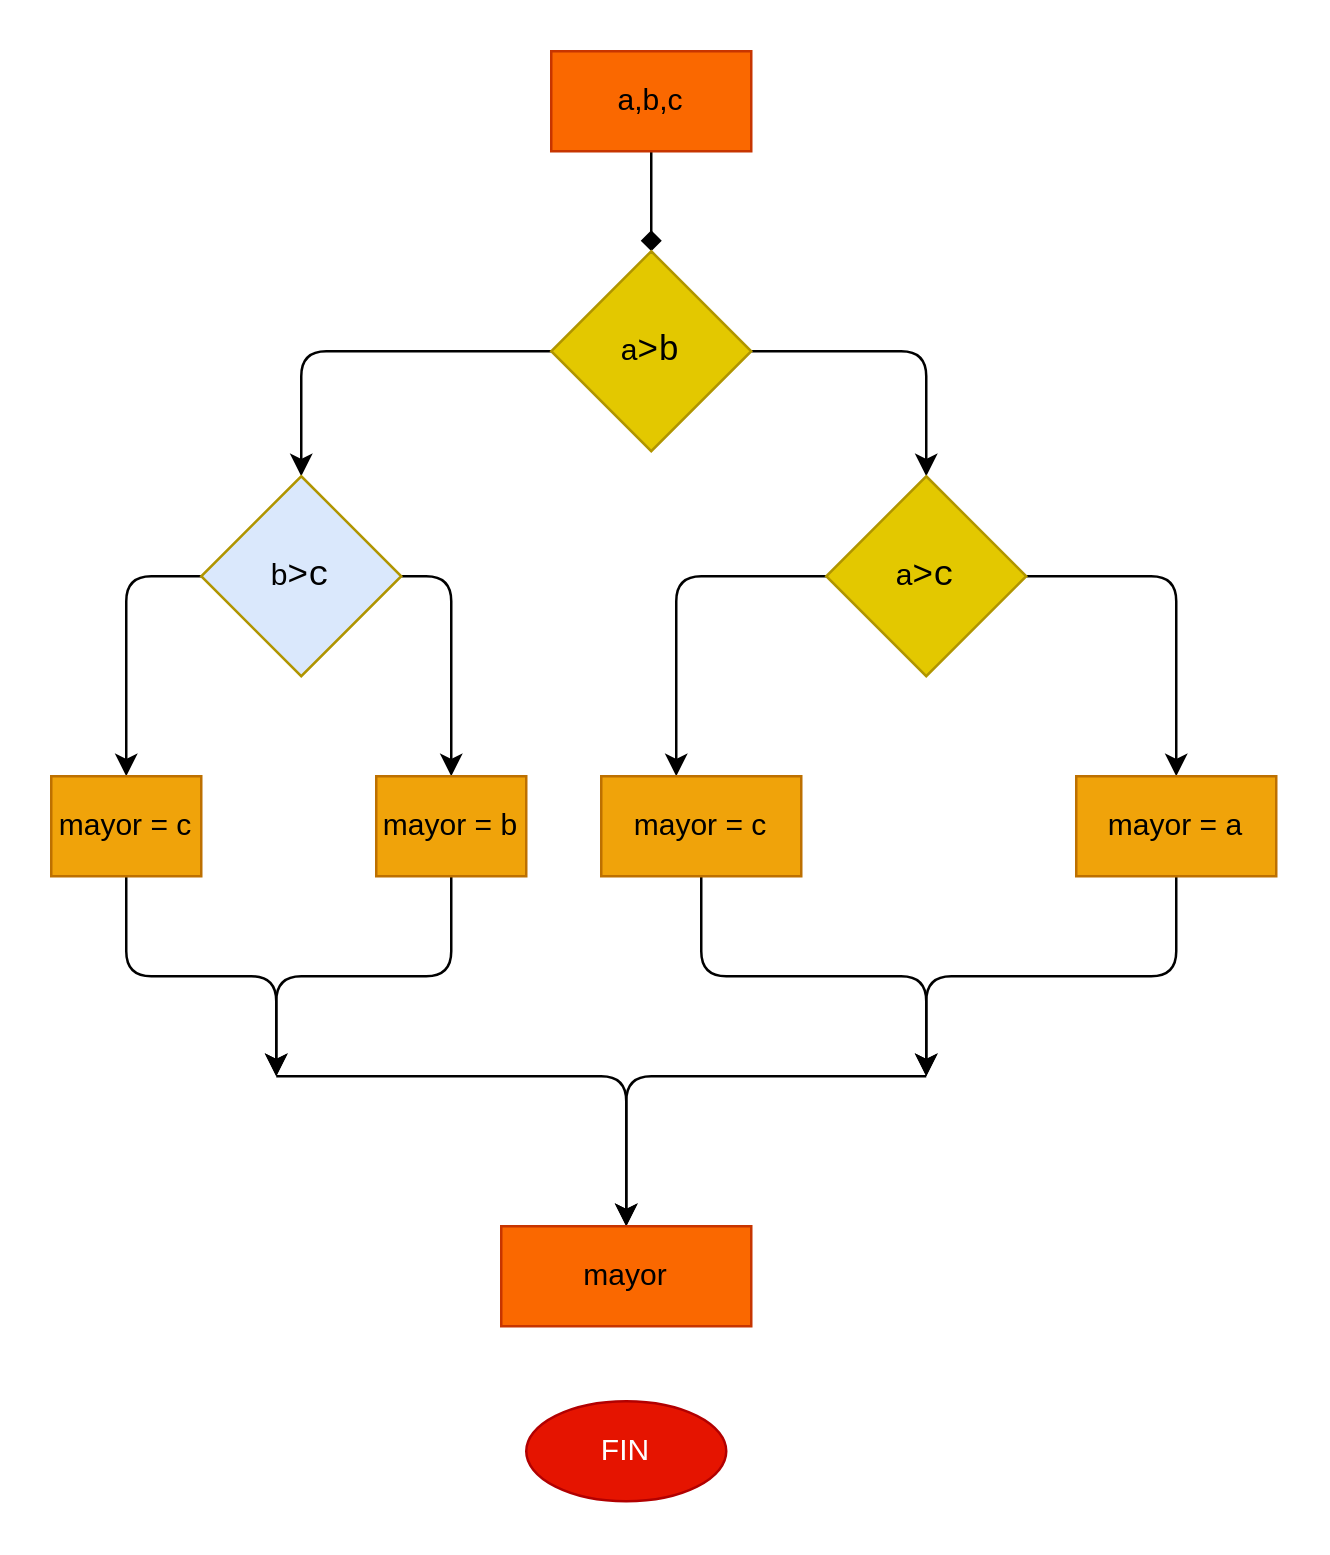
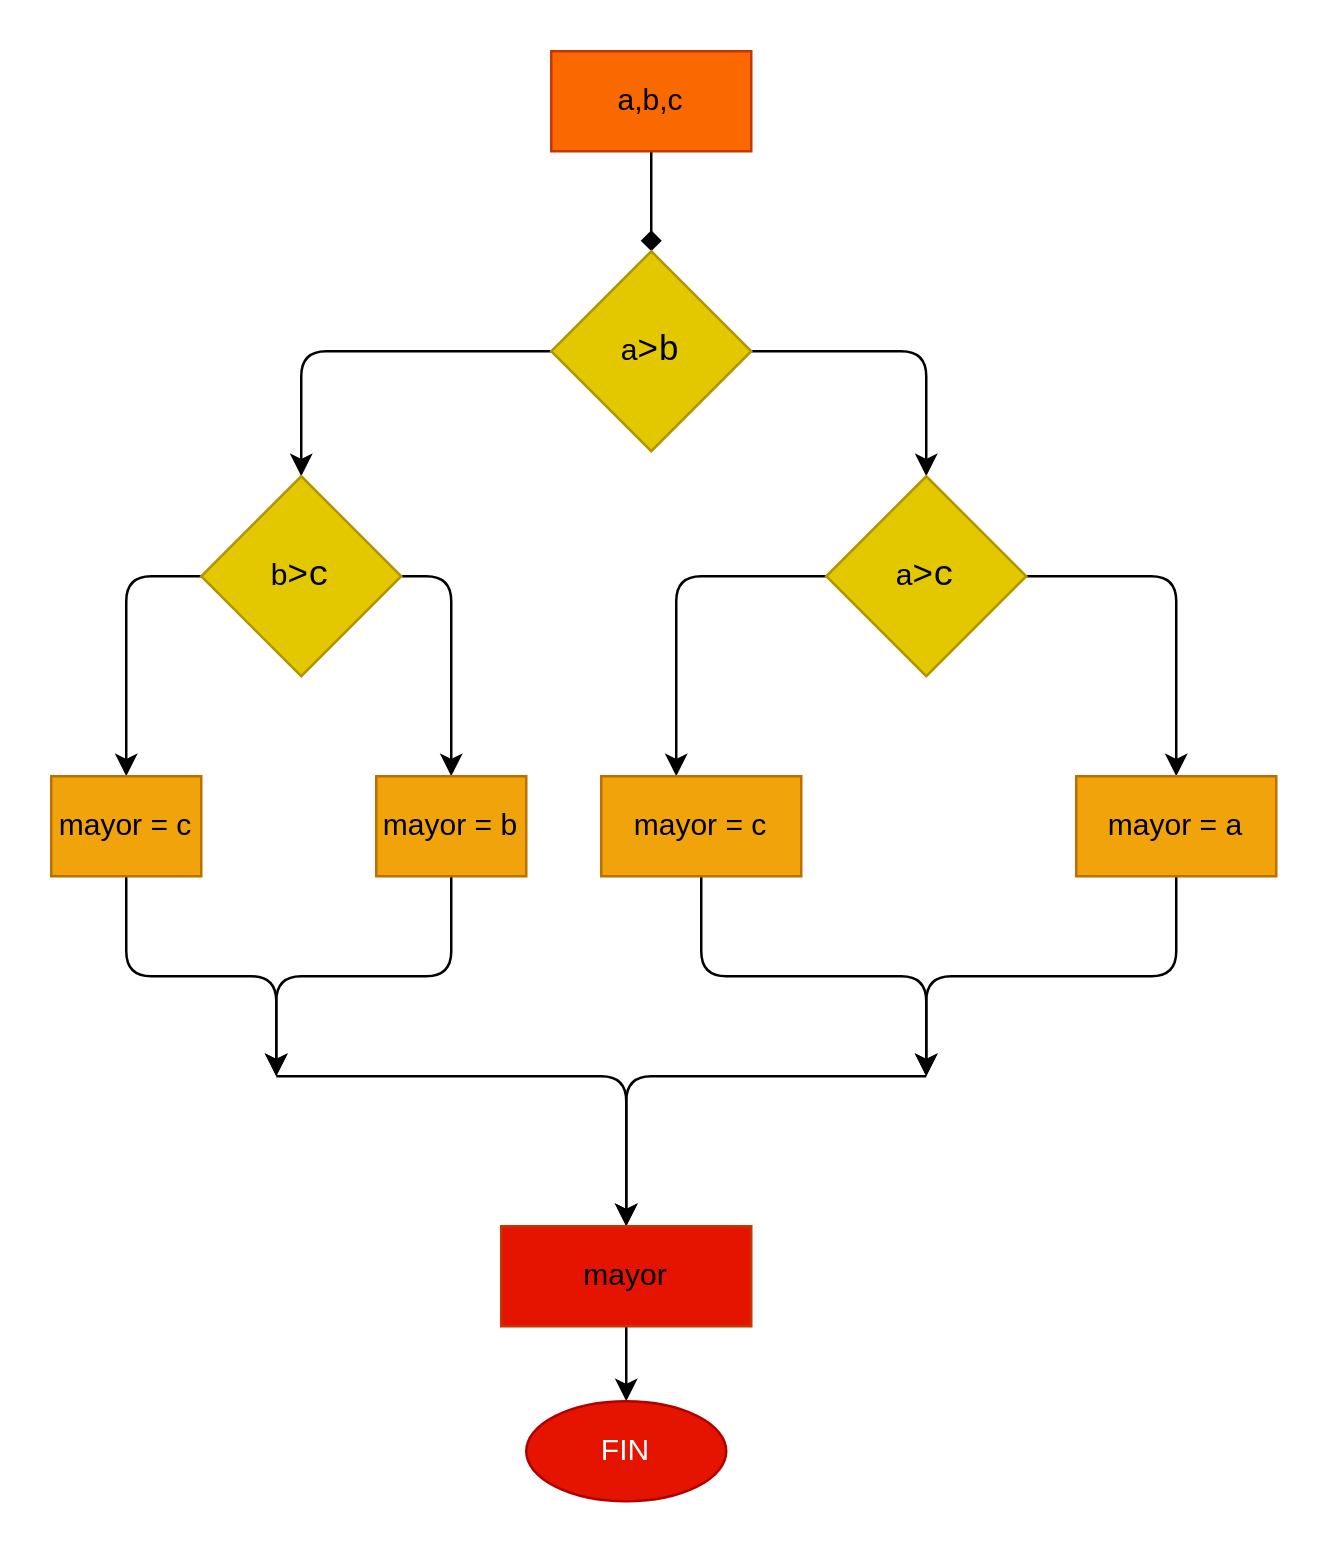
node "b>c": fillcolor #dae8fc -> #e3c800
node "mayor": fillcolor #fa6800 -> #e51400
edge "mayor" -> "FIN": added
